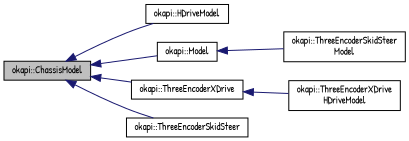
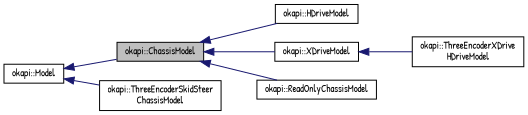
node "okapi::ThreeEncoderSkidSteer Model": label "okapi::ThreeEncoderSkidSteer Model" -> "okapi::ThreeEncoderSkidSteer ChassisModel"
edge "okapi::Model" -> "okapi::ChassisModel": reversed
node "okapi::ThreeEncoderXDrive": label "okapi::ThreeEncoderXDrive" -> "okapi::XDriveModel"
node "okapi::ThreeEncoderSkidSteer": label "okapi::ThreeEncoderSkidSteer" -> "okapi::ReadOnlyChassisModel"
